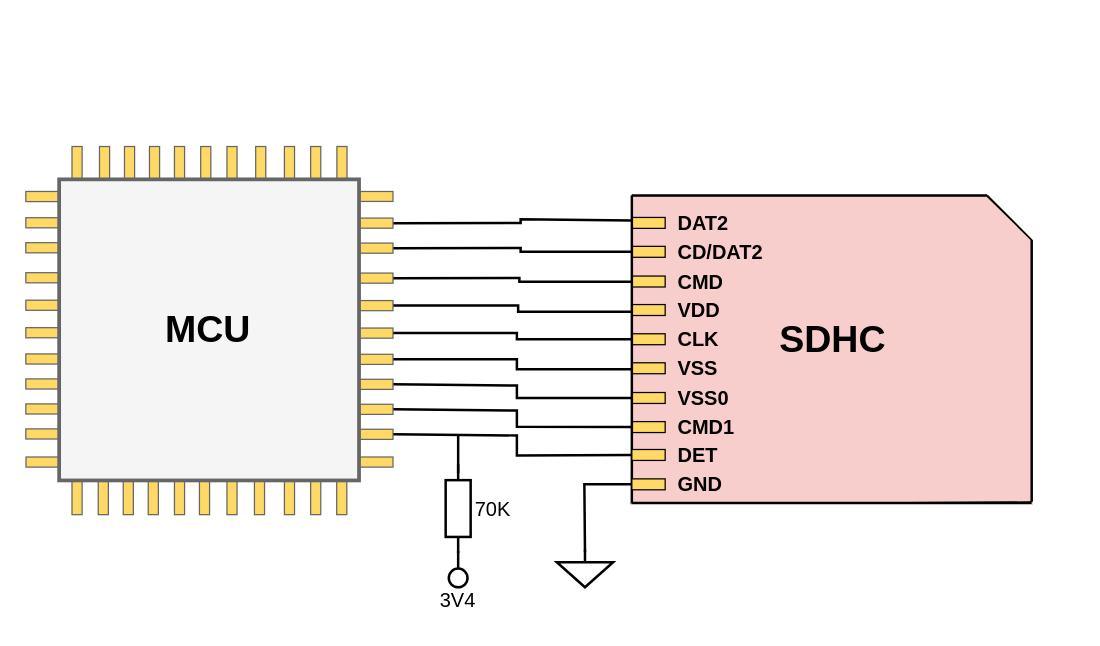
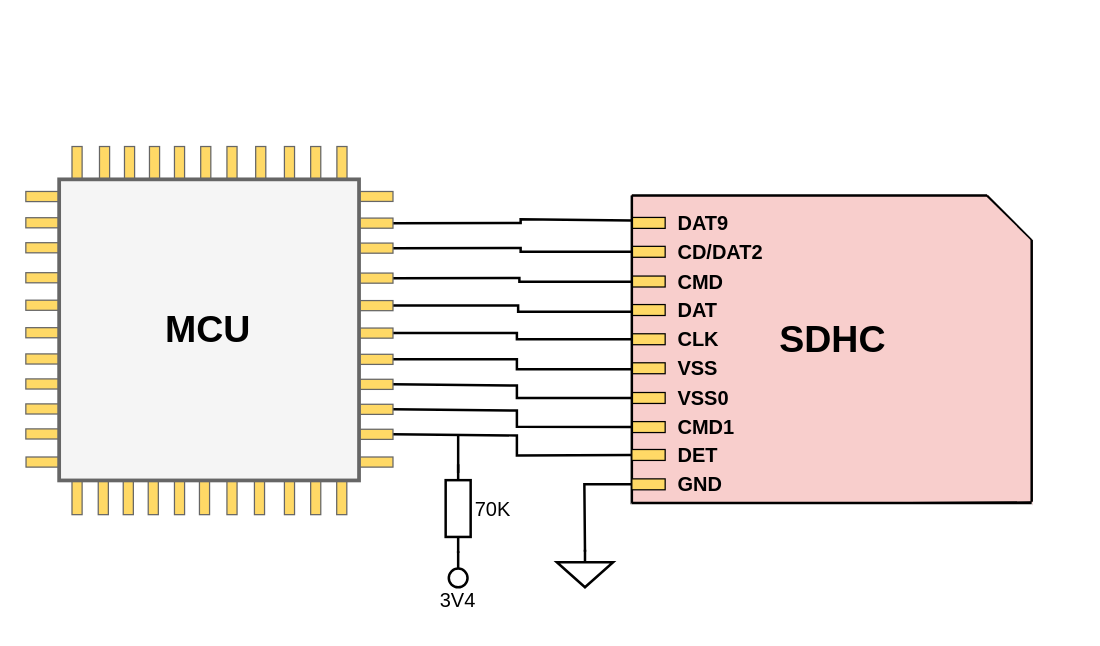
node "DAT2": label "DAT2" -> "DAT9"
node "VDD": label "VDD" -> "DAT"
